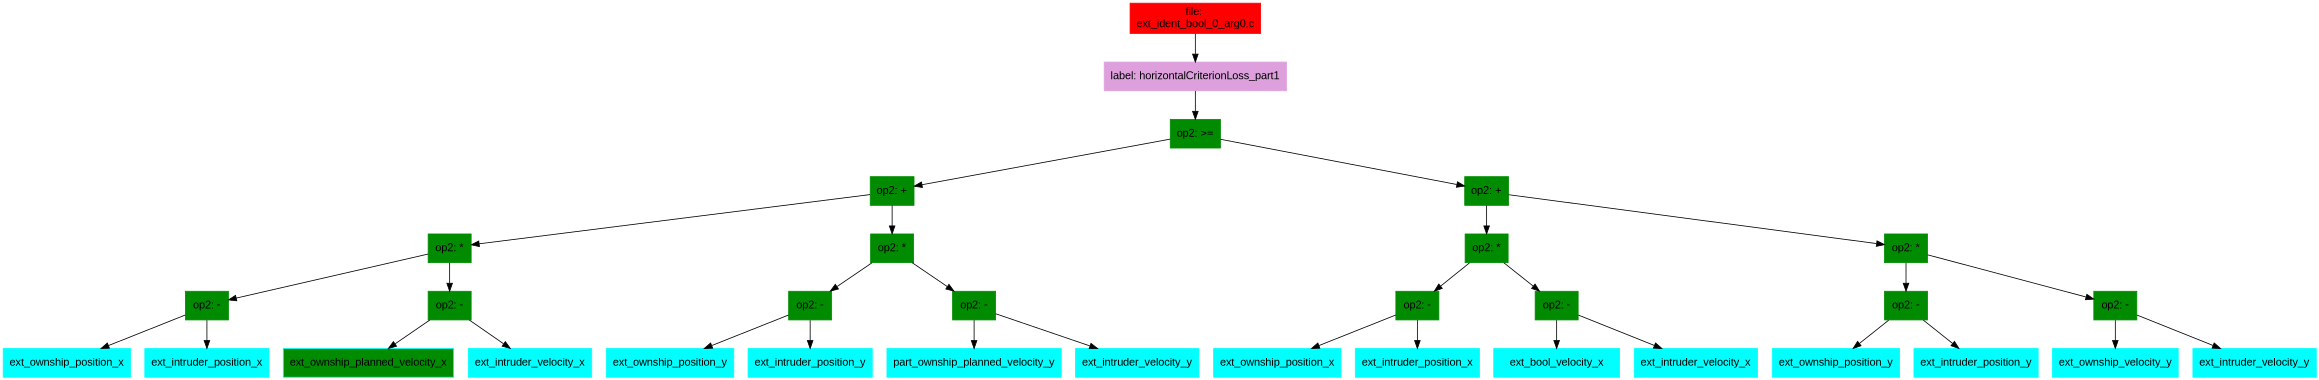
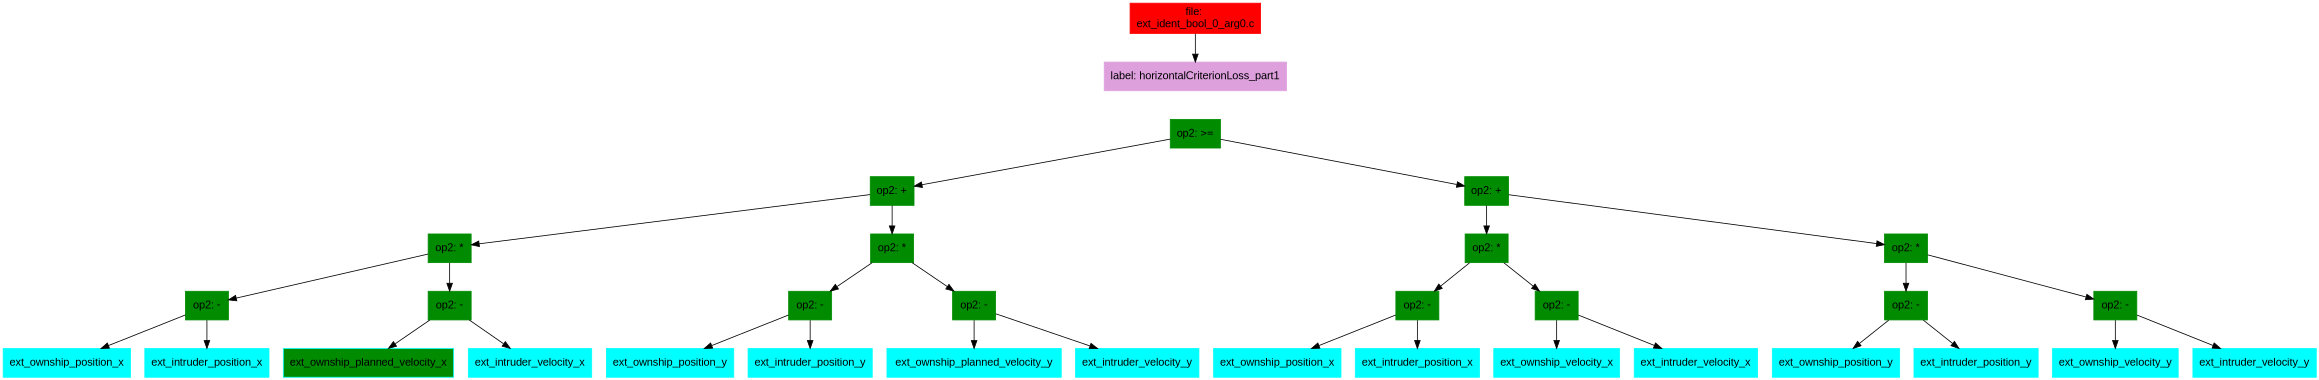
edge "label: horizontalCriterionLoss_part1" -> "op2: >=": removed
node "part_ownship_planned_velocity_y": label "part_ownship_planned_velocity_y" -> "ext_ownship_planned_velocity_y"
node "ext_bool_velocity_x": label "ext_bool_velocity_x" -> "ext_ownship_velocity_x"
